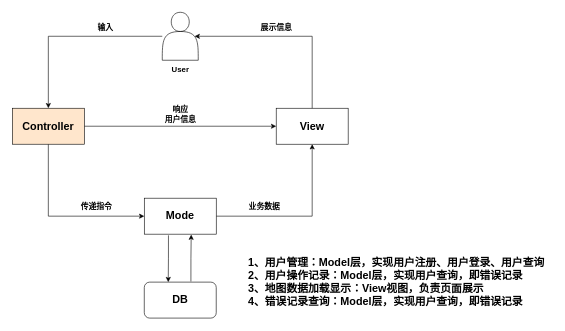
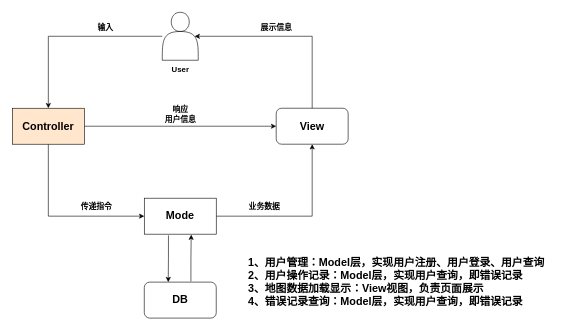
node "View": shape rectangle -> rounded rectangle
